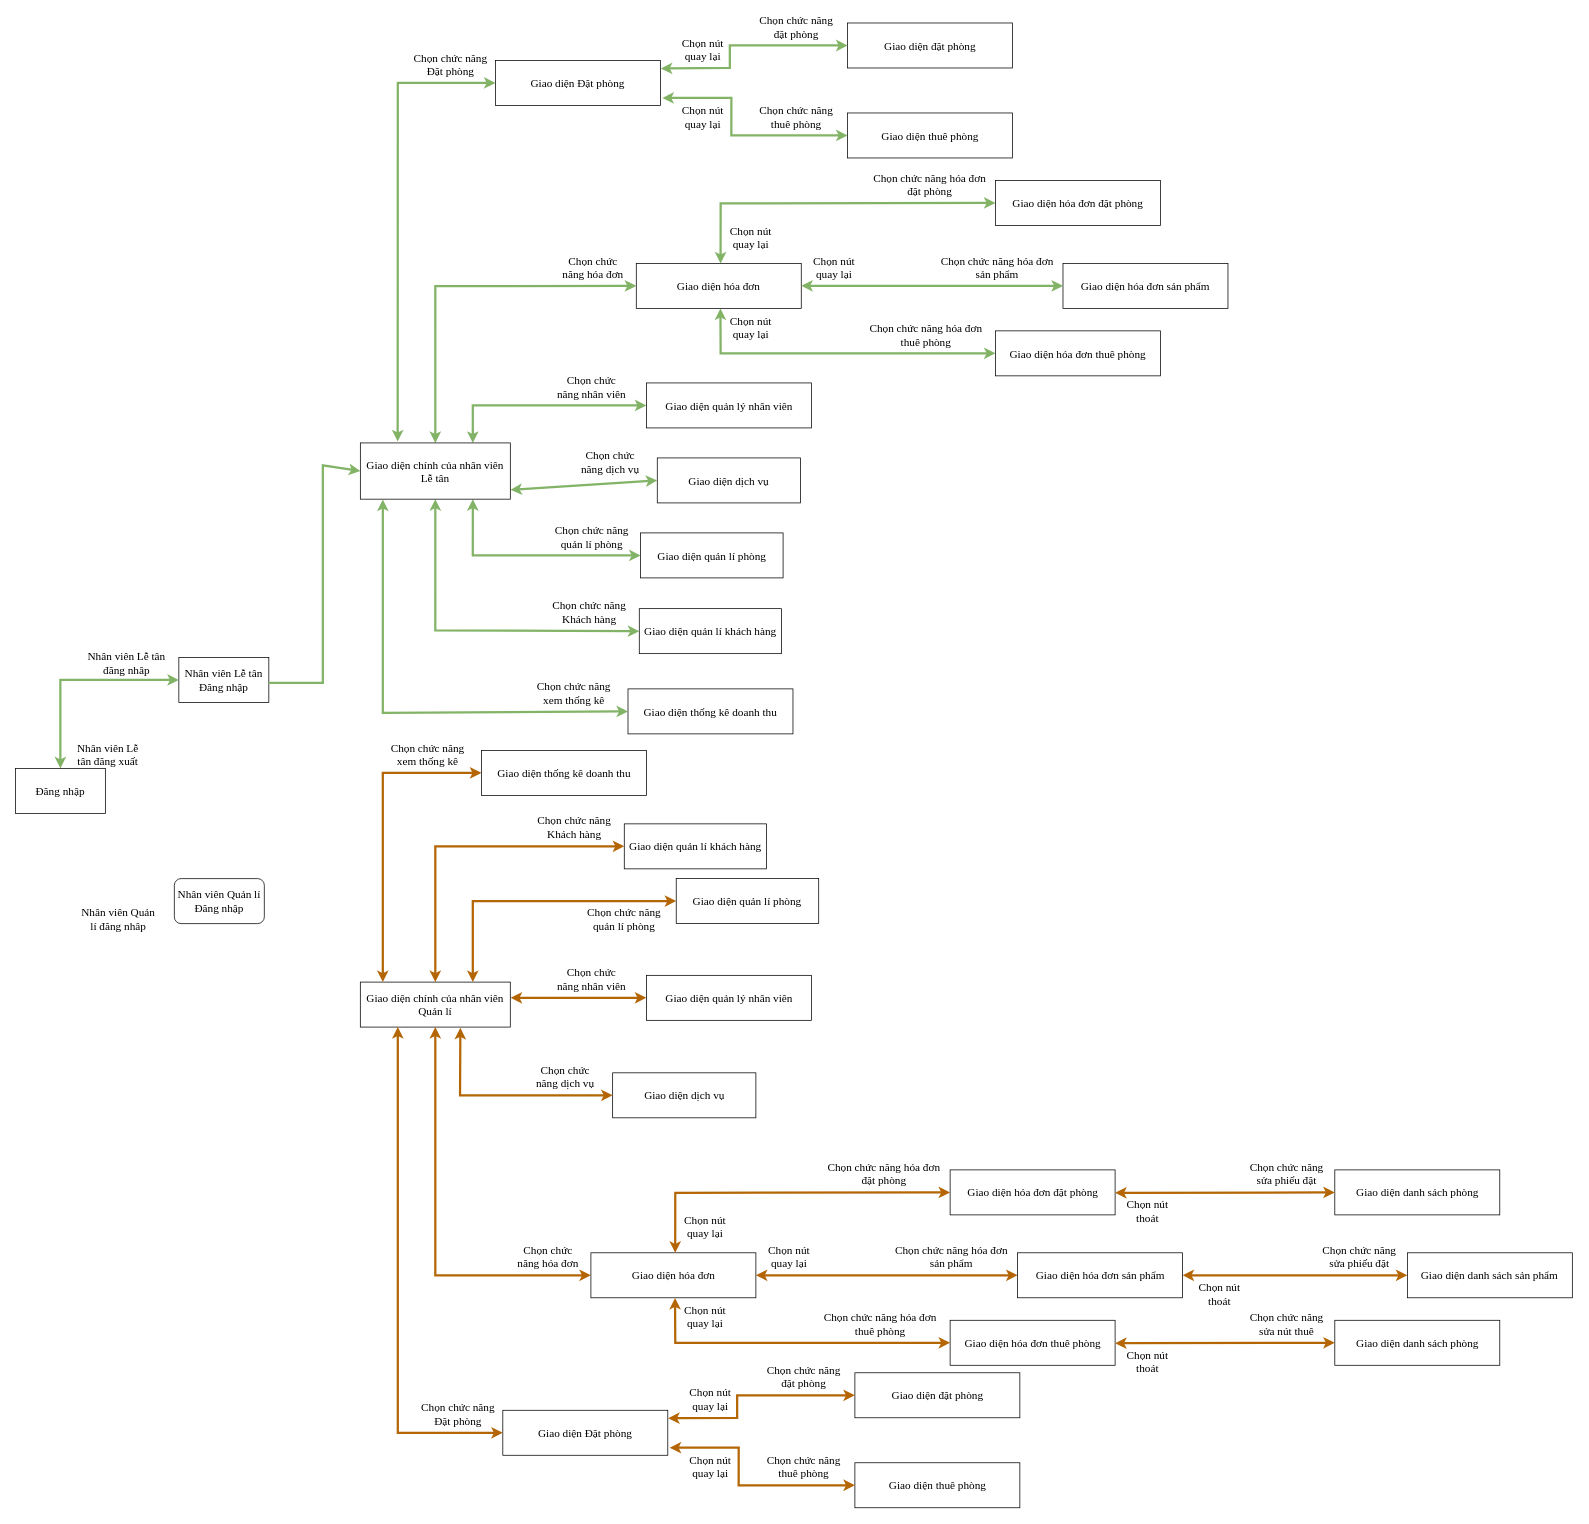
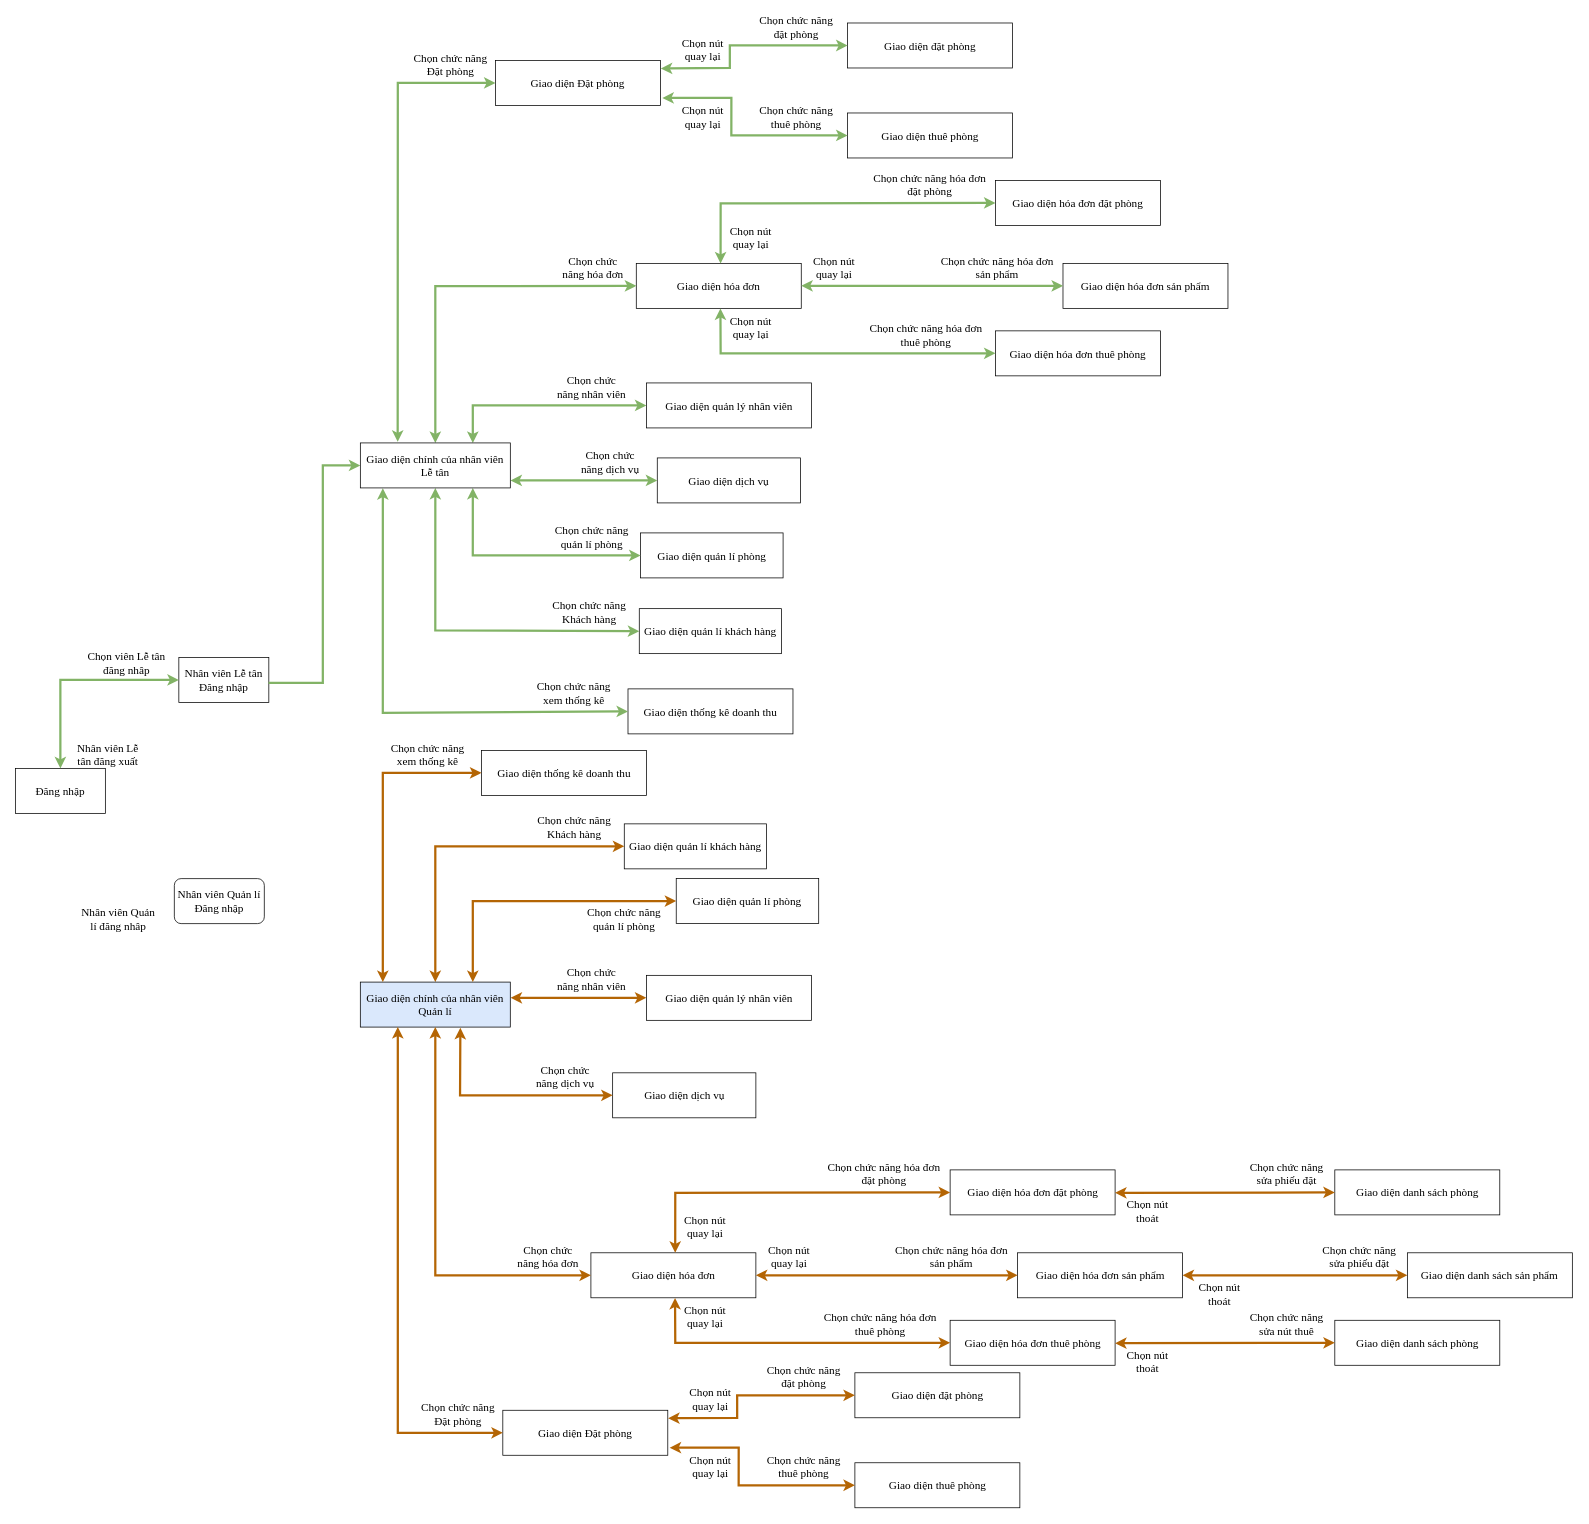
node "Giao diện chính của nhân viên Lễ tân": size 150x56 -> 150x45
node "Nhân viên Lễ tân đăng nhâp": label "Nhân viên Lễ tân đăng nhâp" -> "Chọn viên Lễ tân đăng nhâp"
node "Giao diện chính của nhân viên Quản lí": fillcolor #ffffff -> #dae8fc
